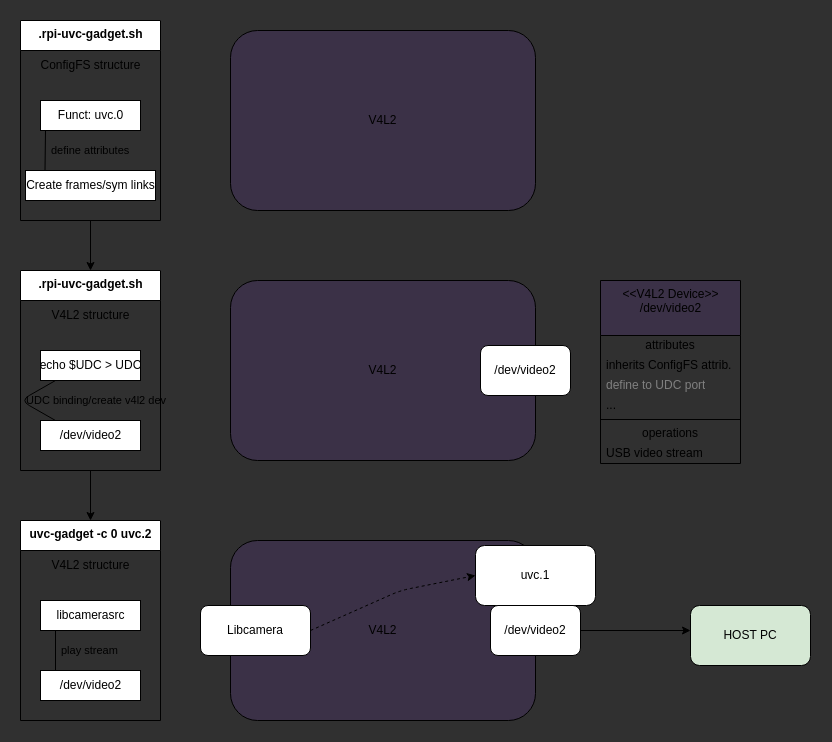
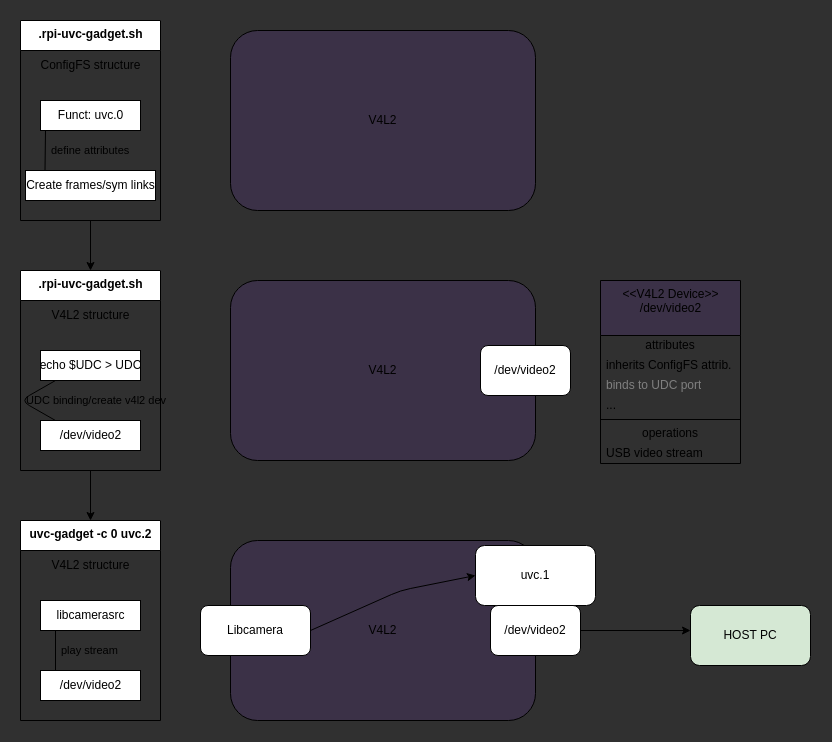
node "define to UDC port": label "define to UDC port" -> "binds to UDC port"
edge "Libcamera" -> "uvc.1": style dashed -> solid
